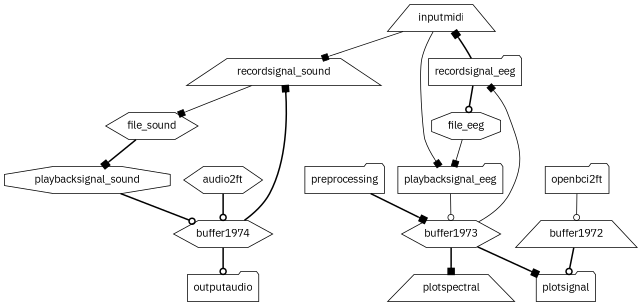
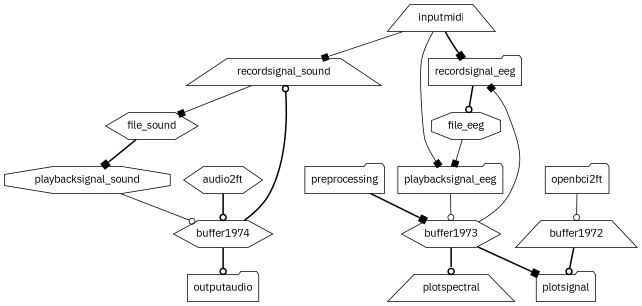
edge "recordsignal_eeg" -> "inputmidi": reversed
edge "buffer1974" -> "recordsignal_sound": arrowhead box -> odot
edge "playbacksignal_sound" -> "buffer1974": style bold -> solid
edge "buffer1973" -> "plotspectral": arrowhead box -> odot
